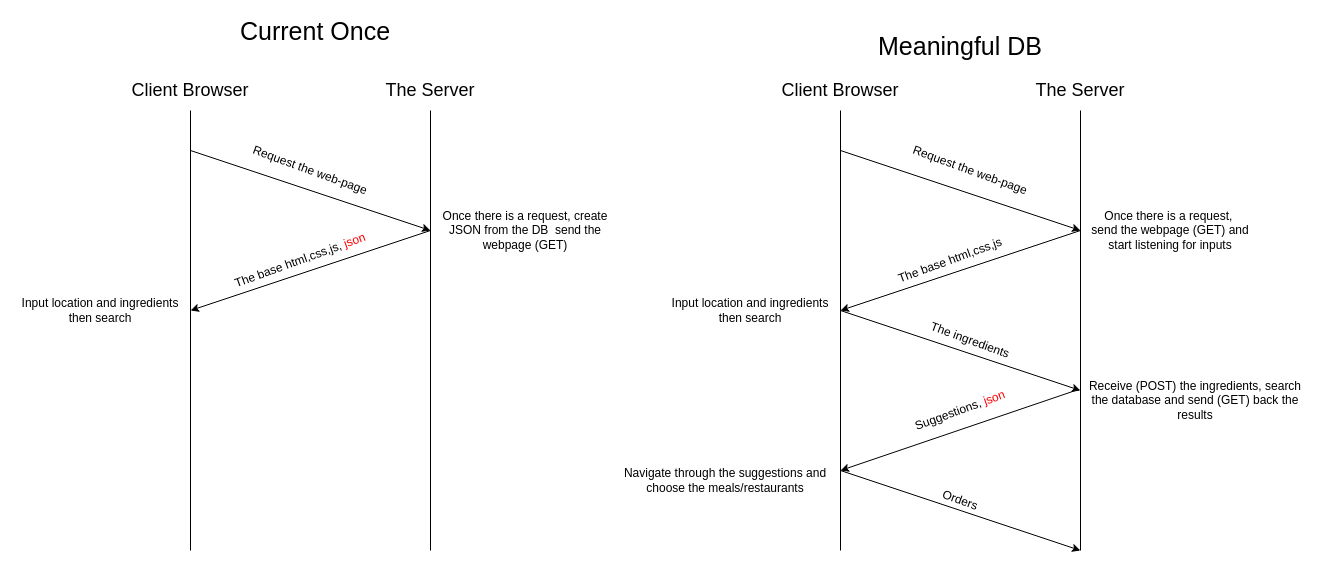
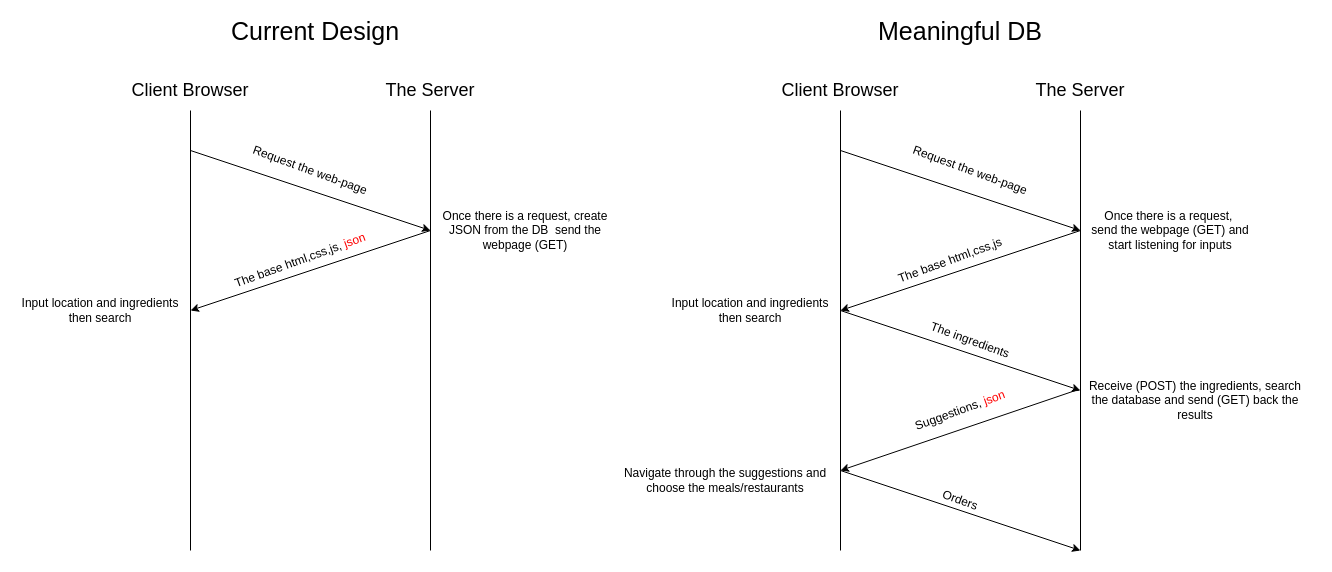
node "Current Once": label "Current Once" -> "Current Design"
node "Meaningful DB": moved (961, 46) -> (961, 31)
